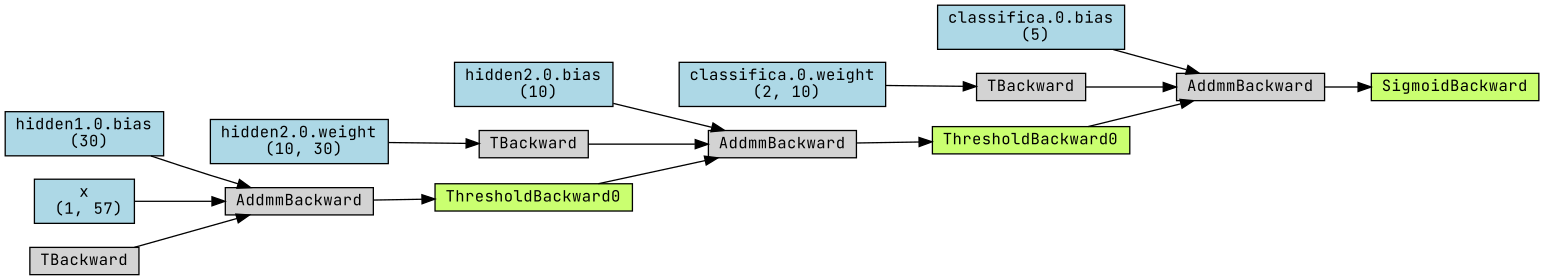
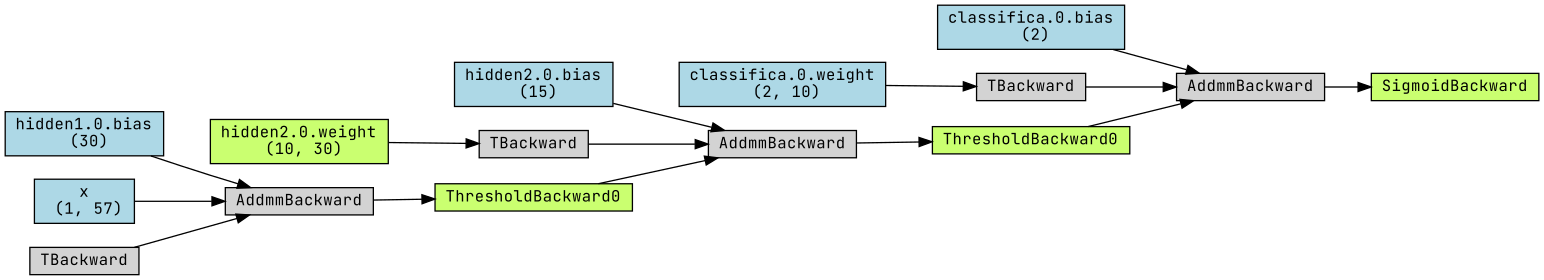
node "classifica.0.bias (5)": label "classifica.0.bias (5)" -> "classifica.0.bias (2)"
node "hidden2.0.bias (10)": label "hidden2.0.bias (10)" -> "hidden2.0.bias (15)"
node "hidden2.0.weight (10, 30)": fillcolor lightblue -> darkolivegreen1
